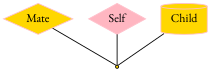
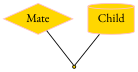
node "Self": removed
